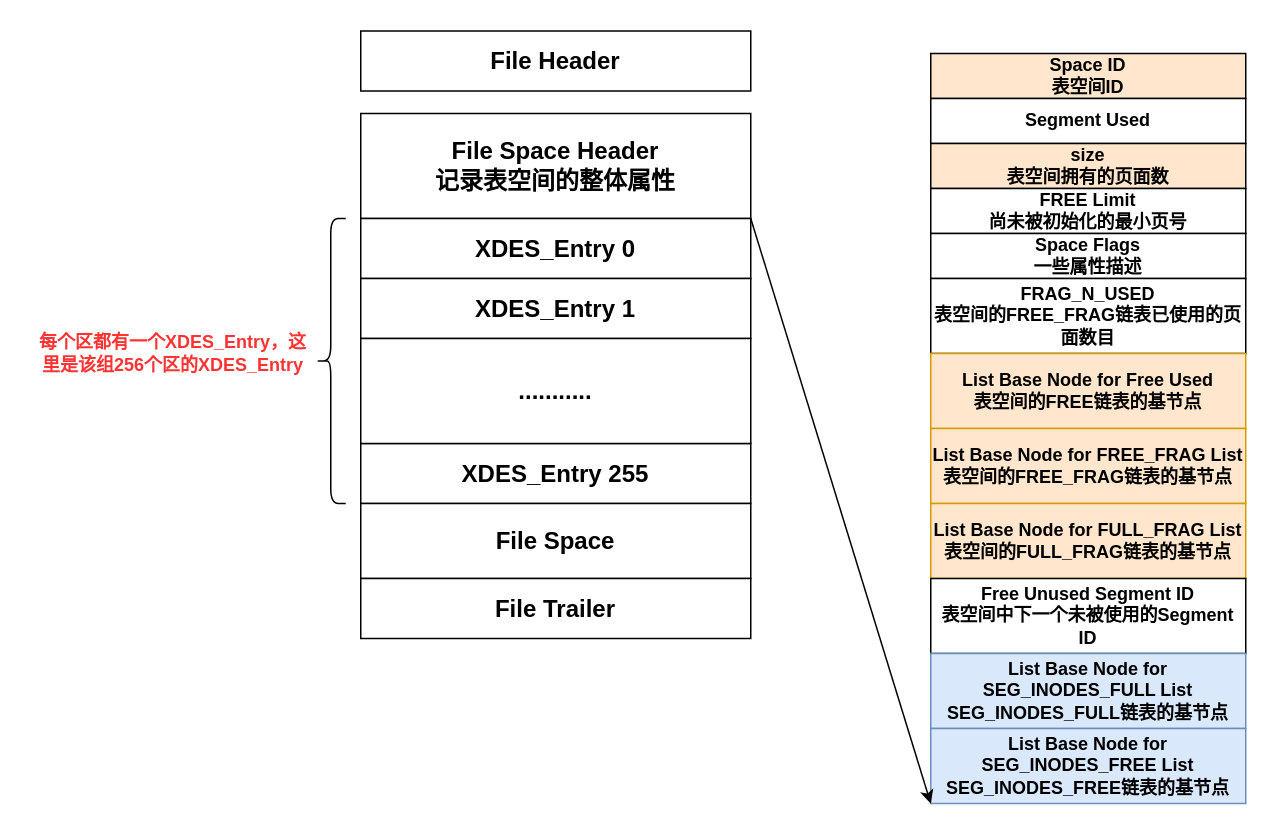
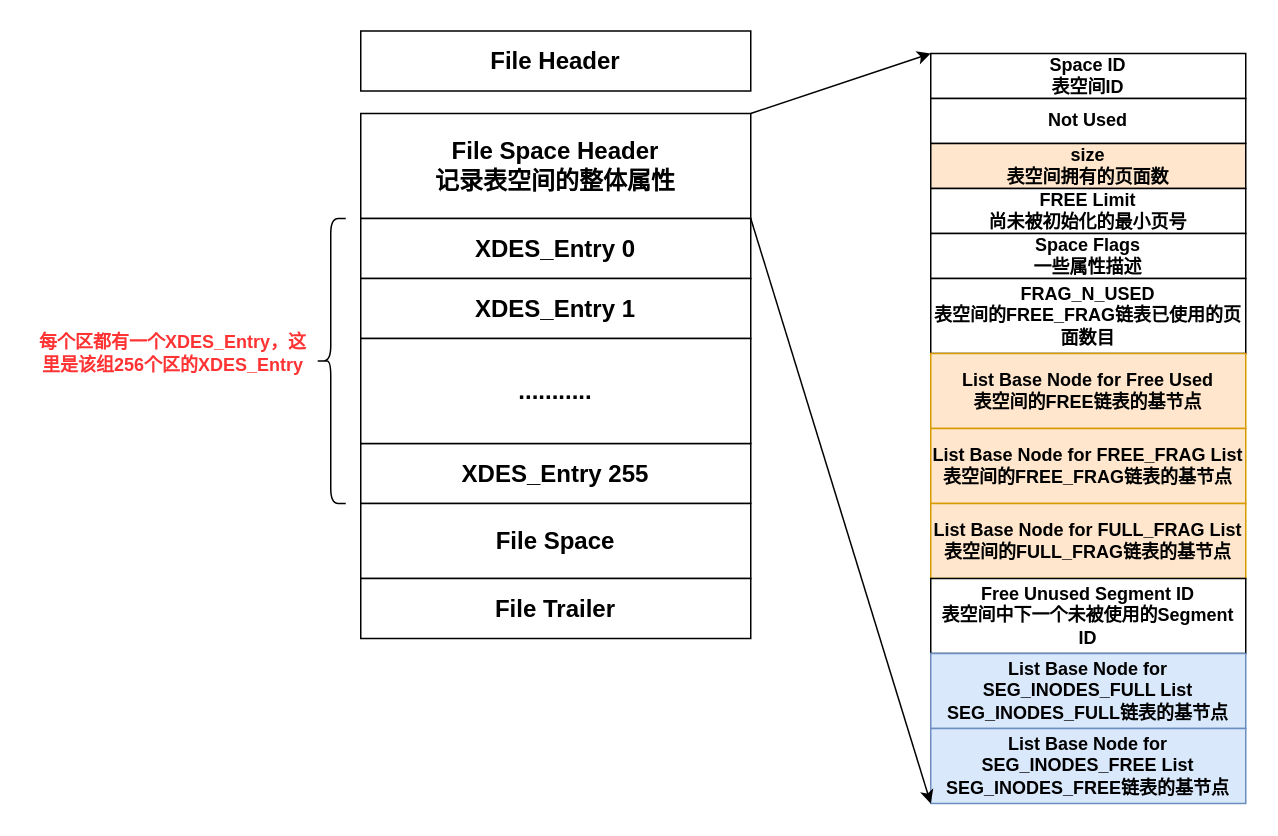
node "Space ID 表空间ID": fillcolor #ffe6cc -> #ffffff
edge "File Space Header 记录表空间的整体属性" -> "Space ID 表空间ID": added
node "Segment Used": label "Segment Used" -> "Not Used"
